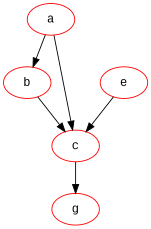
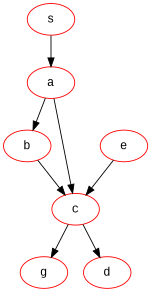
node "s": added
node "d": added
